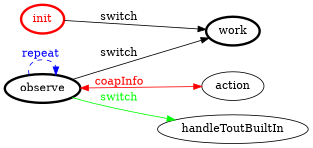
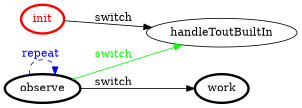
edge "init" -> "work": now "init" -> "handleToutBuiltIn"
node "action": removed
